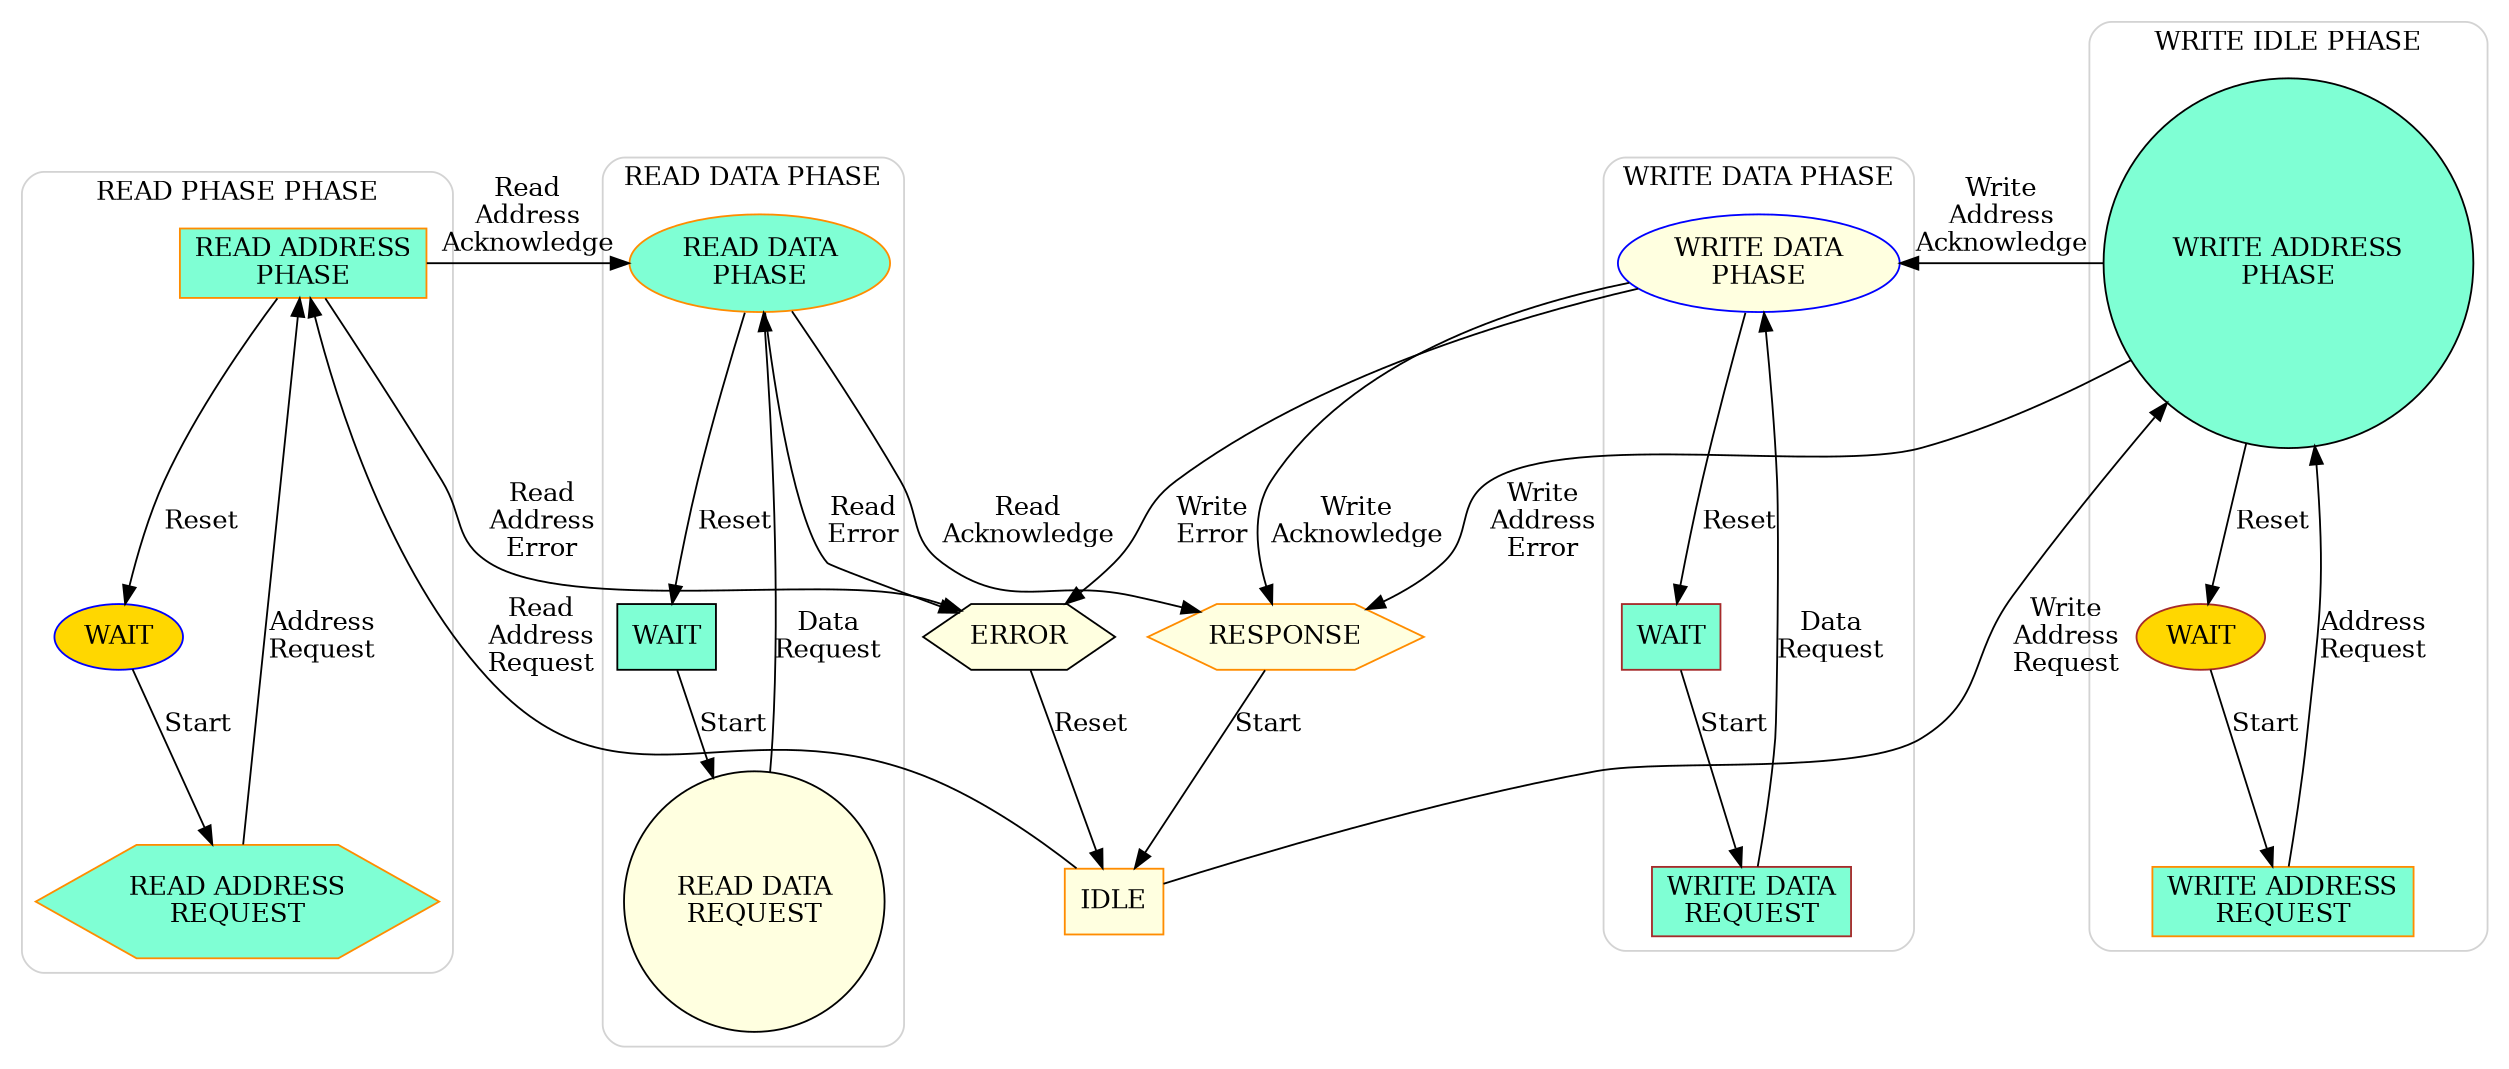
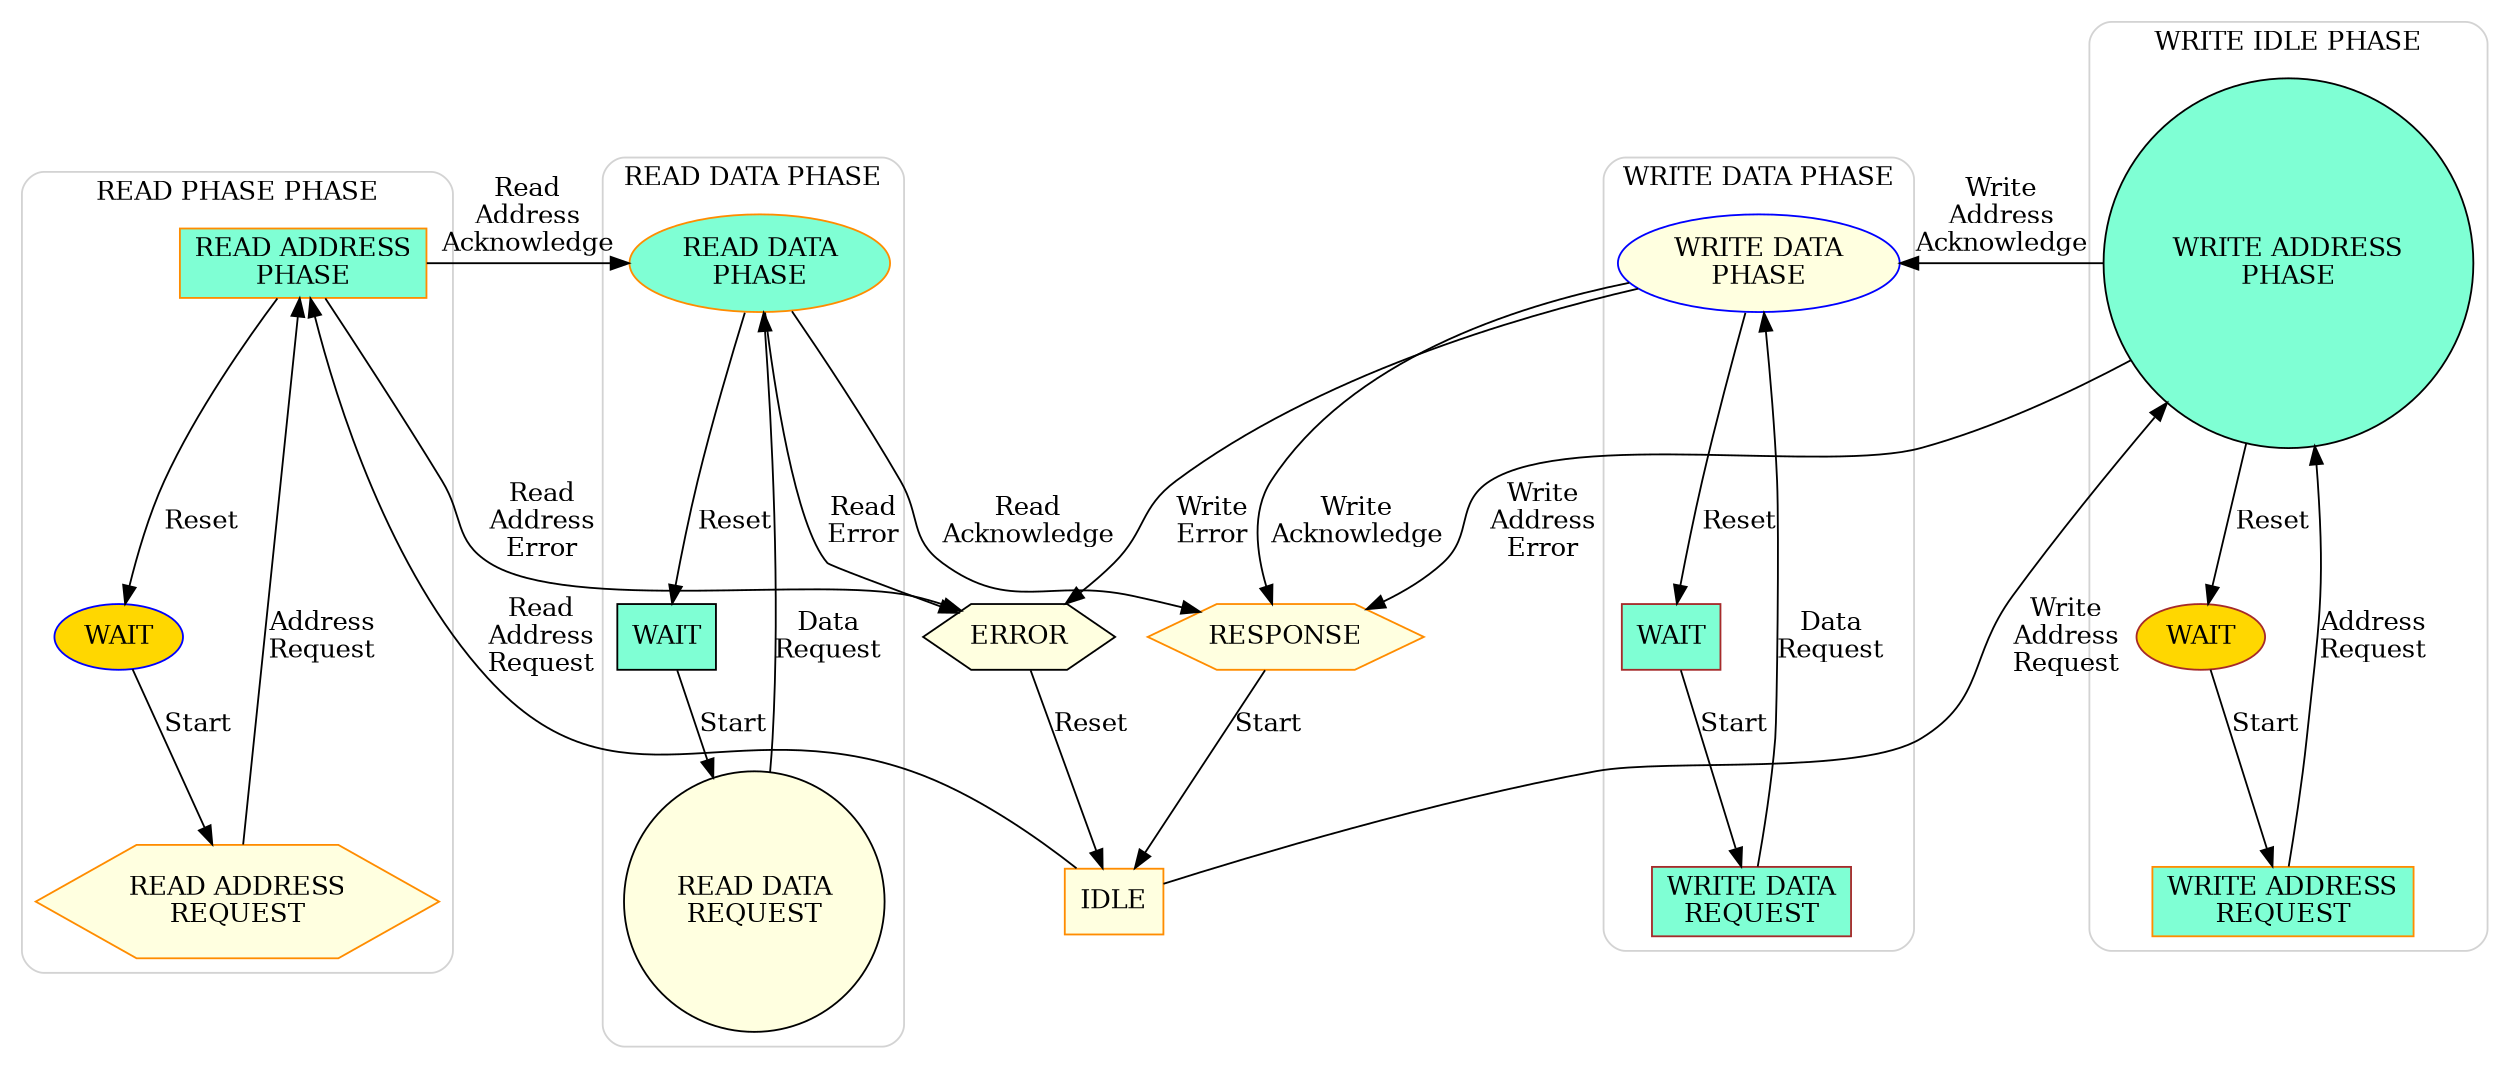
node "READ ADDRESS REQUEST": fillcolor aquamarine -> lightyellow
